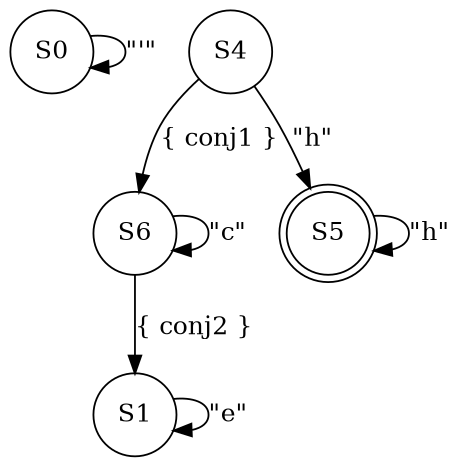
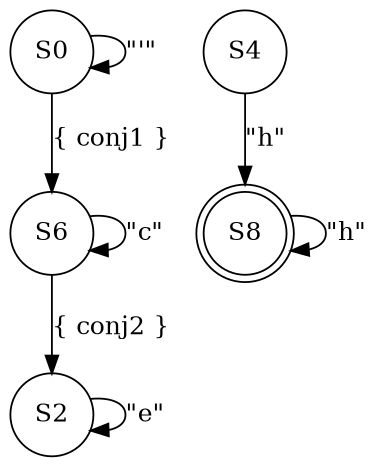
edge "S4" -> "S6": now "S0" -> "S6"
node "S5": label "S5" -> "S8"
node "S1": label "S1" -> "S2"
